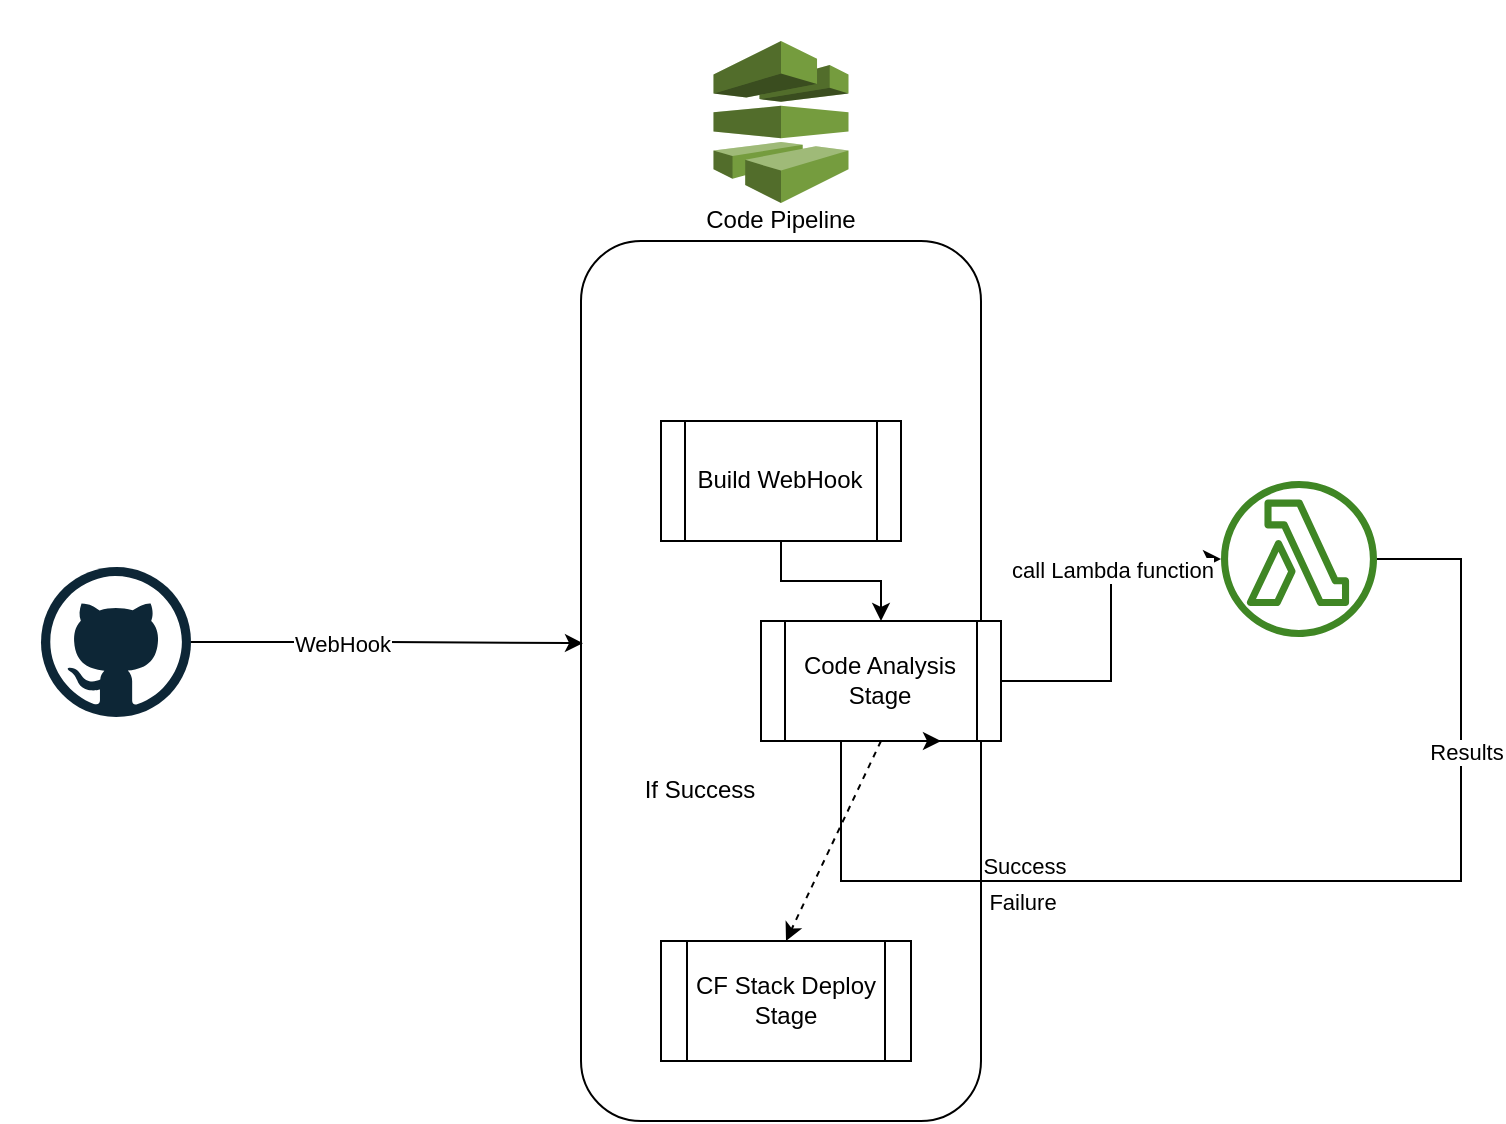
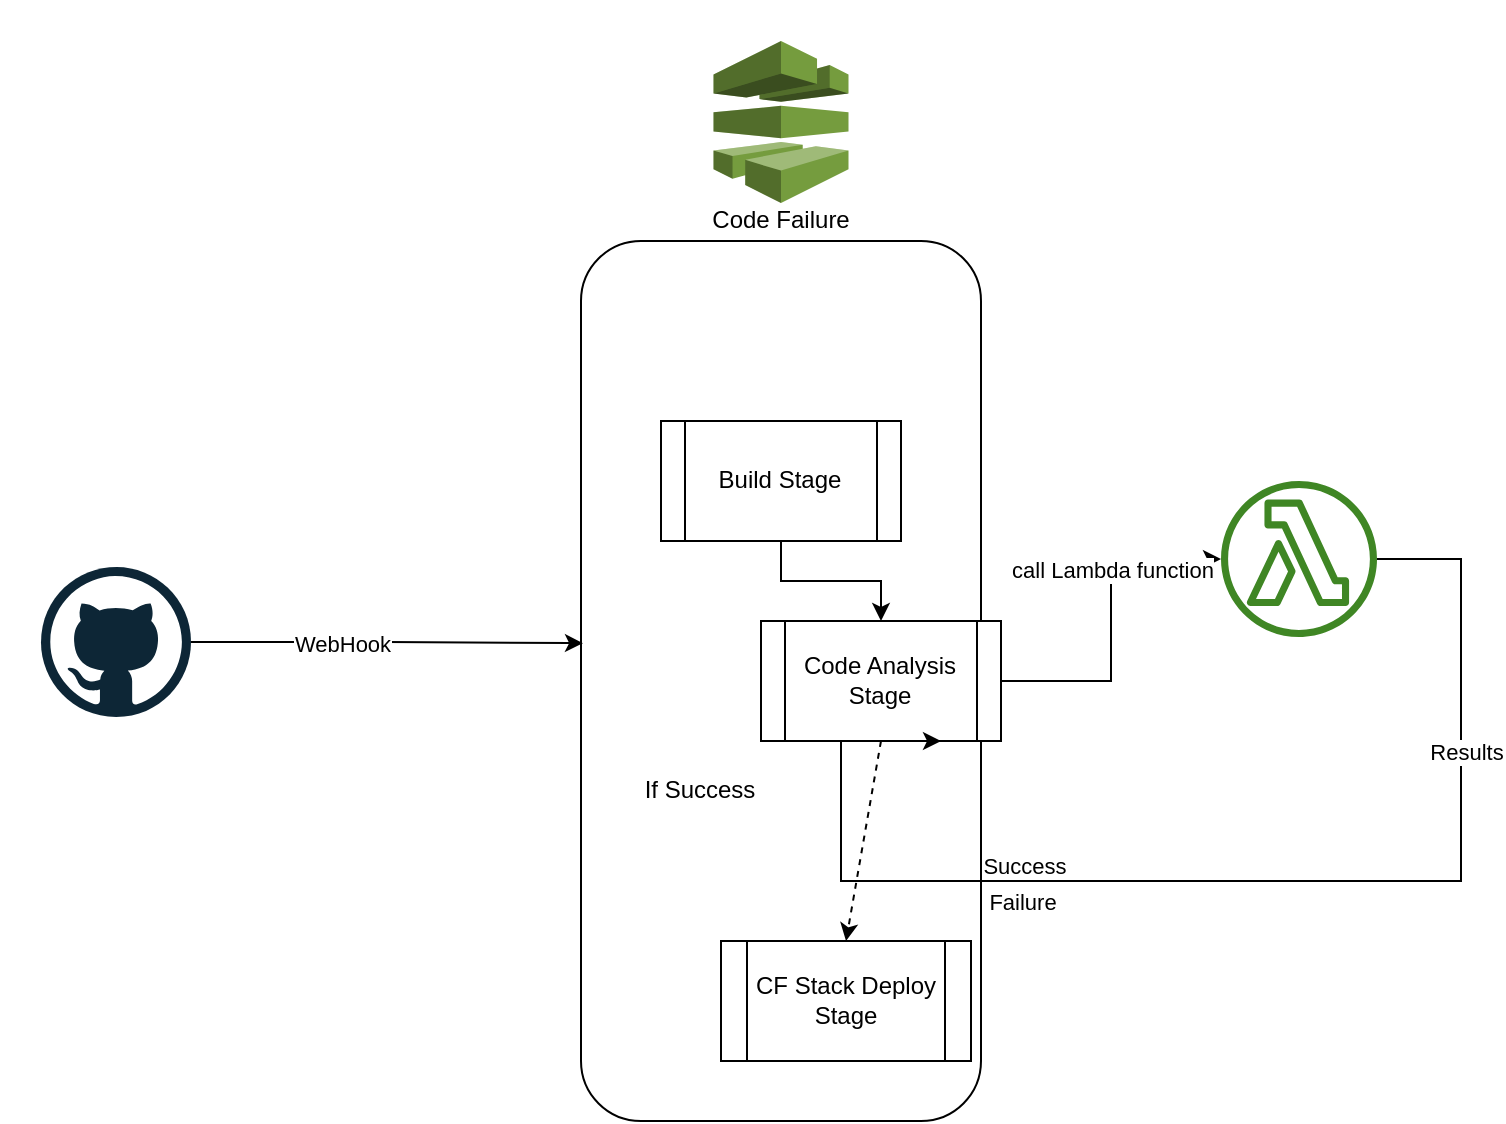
node "Code Pipeline": label "Code Pipeline" -> "Code Failure"
node "Build WebHook": label "Build WebHook" -> "Build Stage"
node "CF Stack Deploy Stage": moved (786, 1001) -> (846, 1001)
